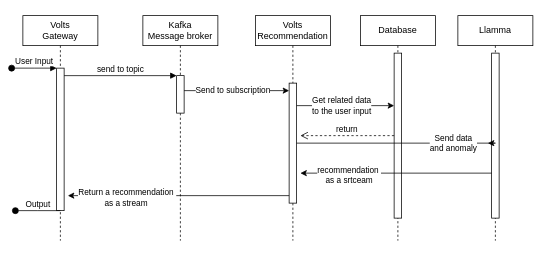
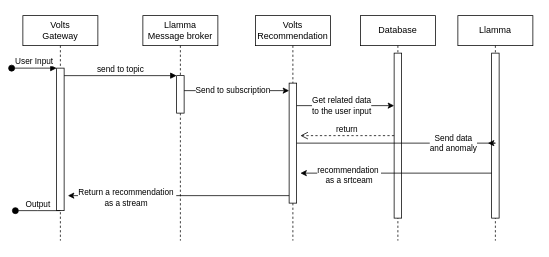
node "Kafka Message broker": label "Kafka Message broker" -> "Llamma Message broker"
